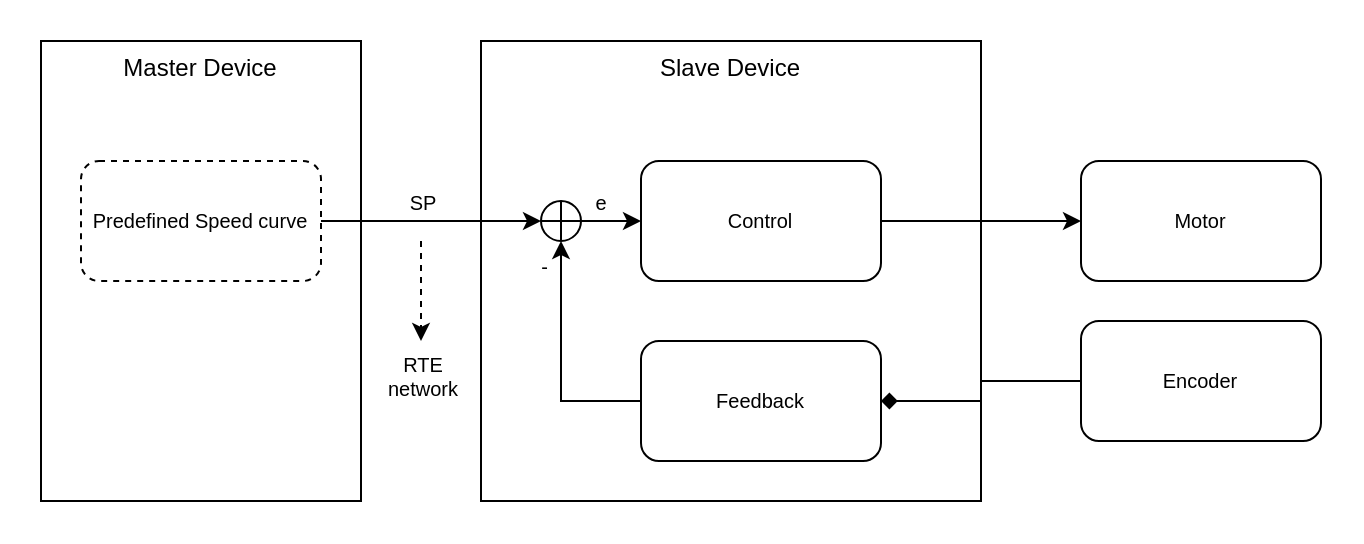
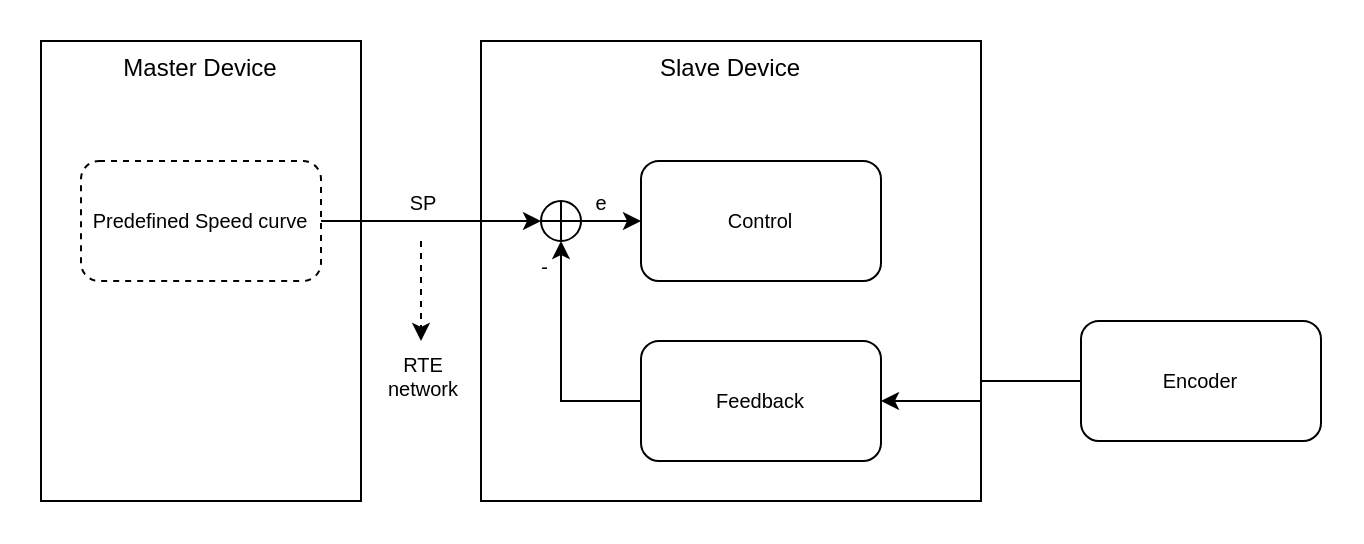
edge "Control" -> "Motor": removed
node "Motor": removed
edge "Encoder" -> "Feedback": arrowhead diamond -> classic
